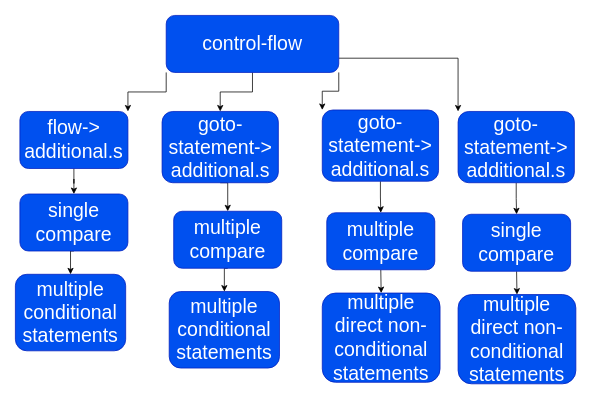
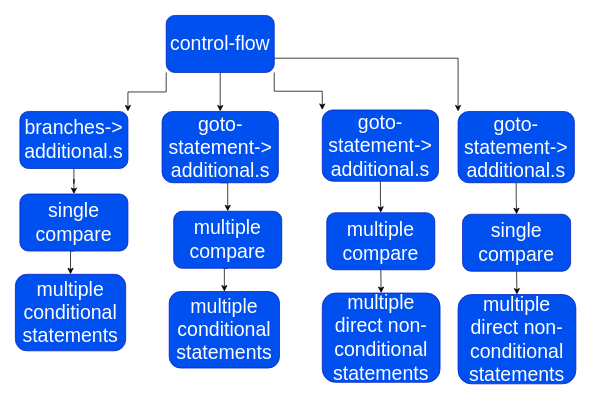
node "control-flow": size 173x57 -> 108x57
node "flow-> additional.s": label "flow-> additional.s" -> "branches-> additional.s"
